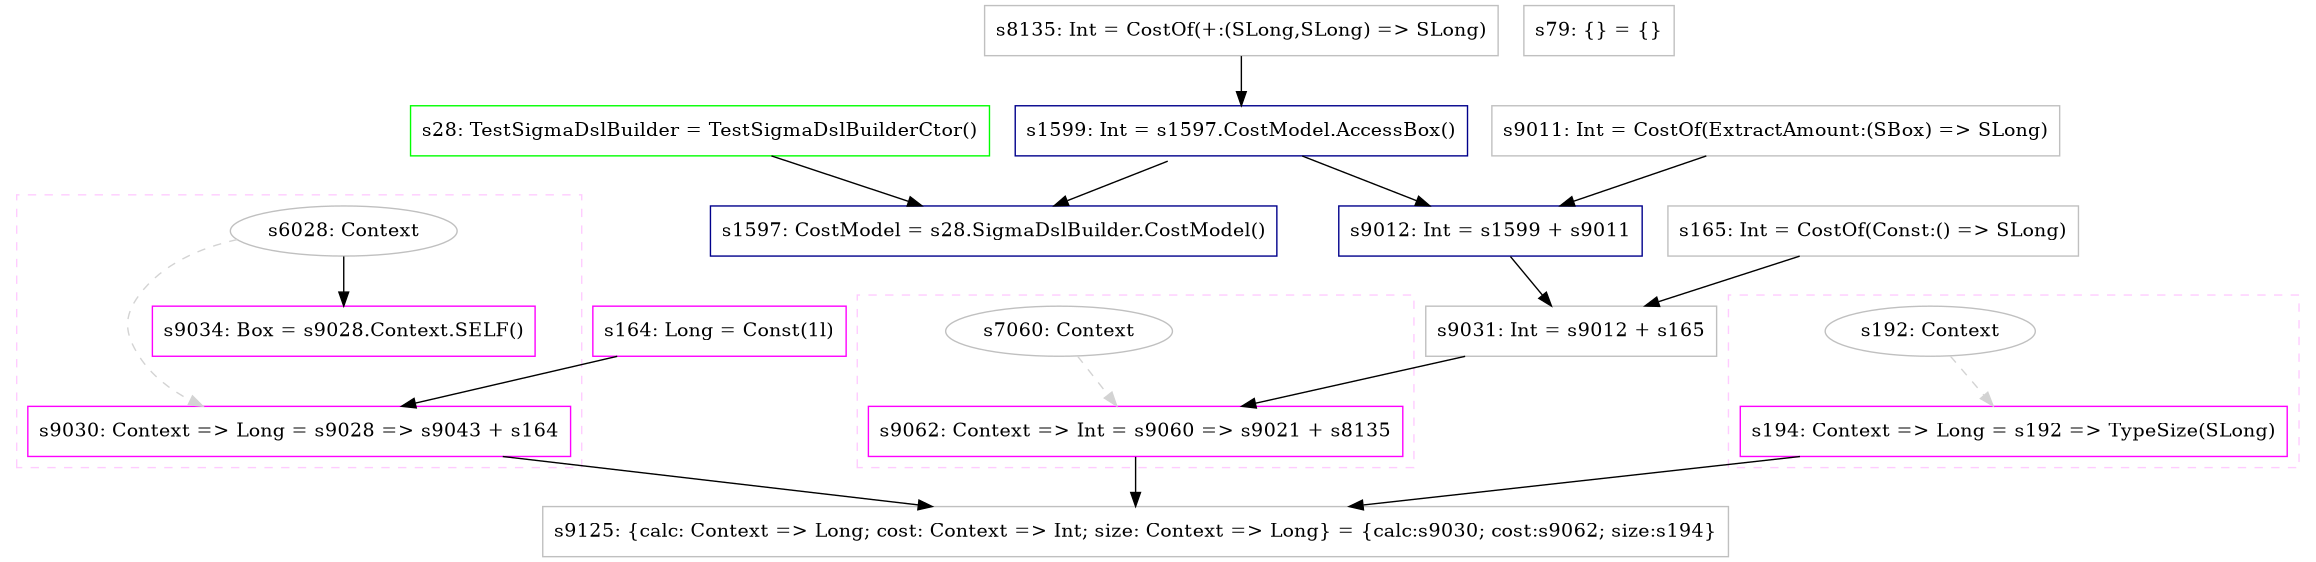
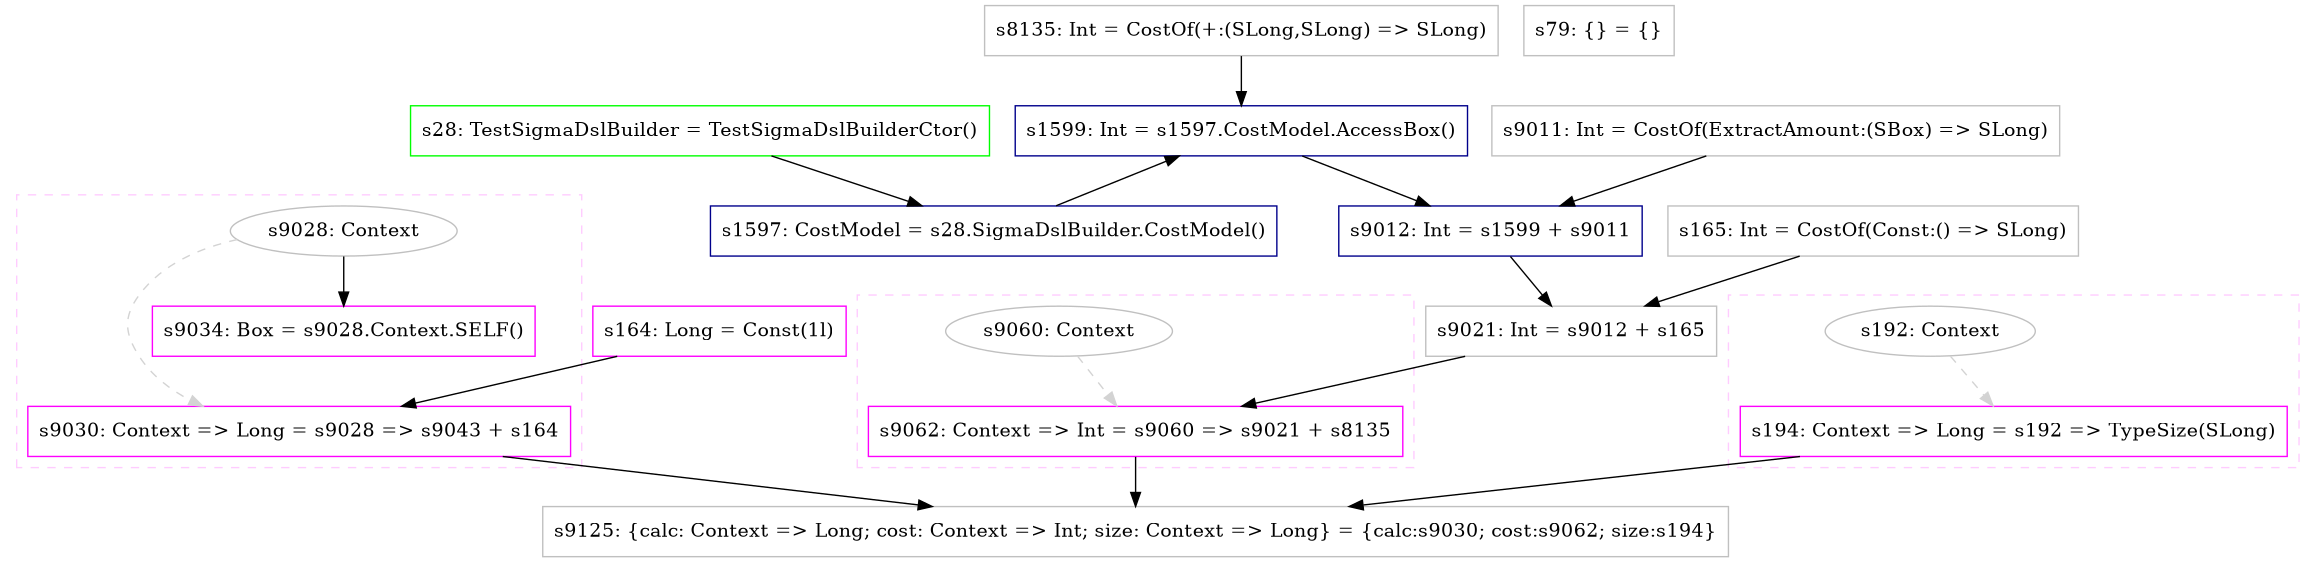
edge "s1599: Int = s1597.CostModel.AccessBox()" -> "s1597: CostModel = s28.SigmaDslBuilder.CostModel()": reversed
node "s6028: Context": label "s6028: Context" -> "s9028: Context"
node "s7060: Context": label "s7060: Context" -> "s9060: Context"
node "s9031: Int = s9012 + s165": label "s9031: Int = s9012 + s165" -> "s9021: Int = s9012 + s165"
